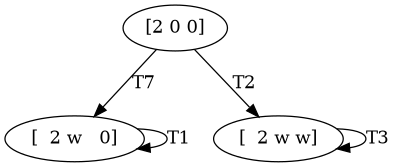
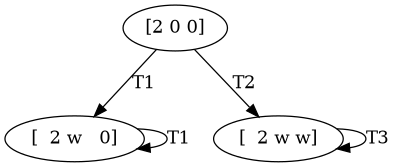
edge "[2 0 0]" -> "[  2 w   0]": label "T7" -> "T1"
